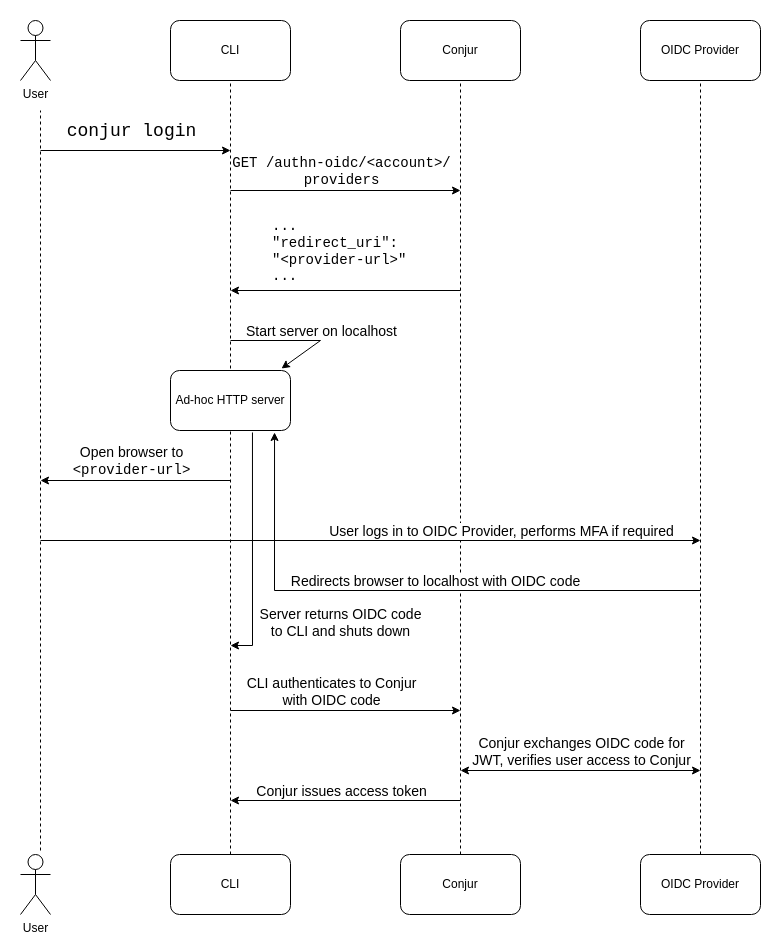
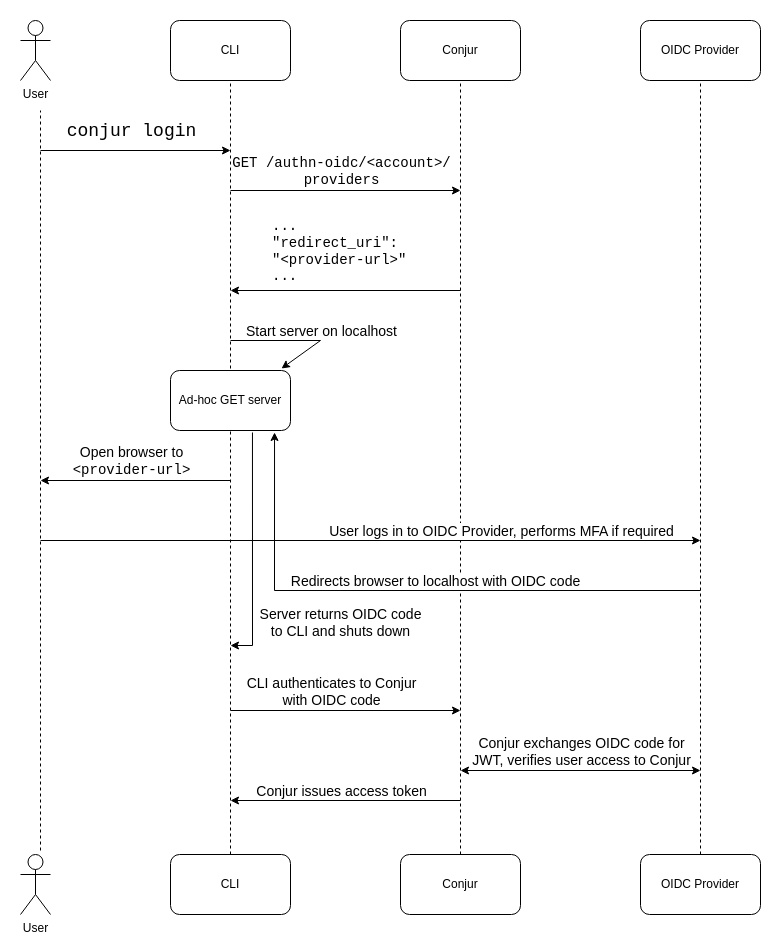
node "Ad-hoc HTTP server": label "Ad-hoc HTTP server" -> "Ad-hoc GET server"
